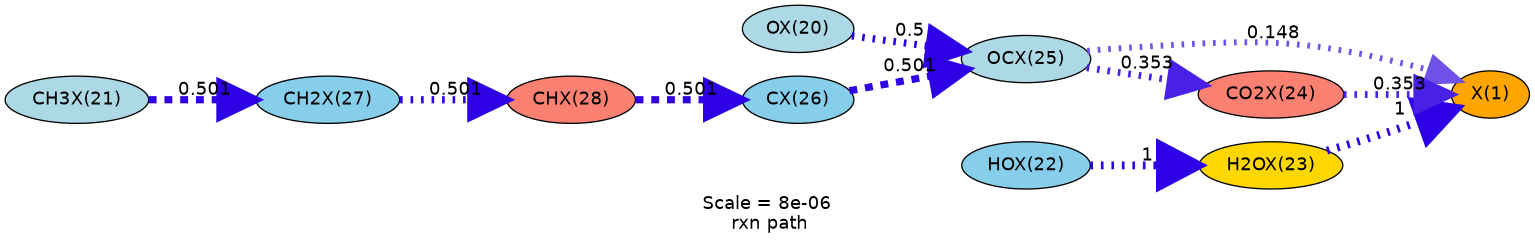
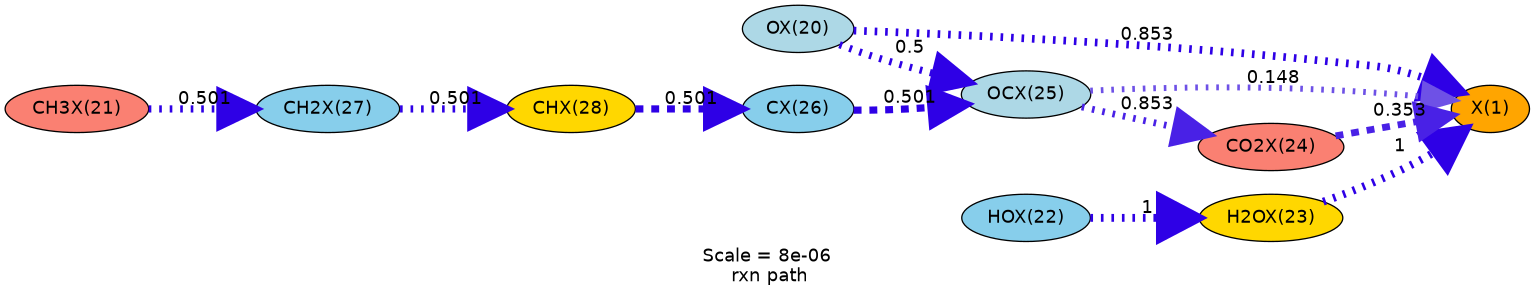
edge "OX(20)" -> "X(1)": added, label "0.853"
edge "OCX(25)" -> "CO2X(24)": label " 0.353" -> " 0.853"
edge "CO2X(24)" -> "X(1)": style dotted -> dashed
node "CH3X(21)": fillcolor lightblue -> salmon
edge "CH3X(21)" -> "CH2X(27)": style dashed -> dotted
node "CHX(28)": fillcolor salmon -> gold
